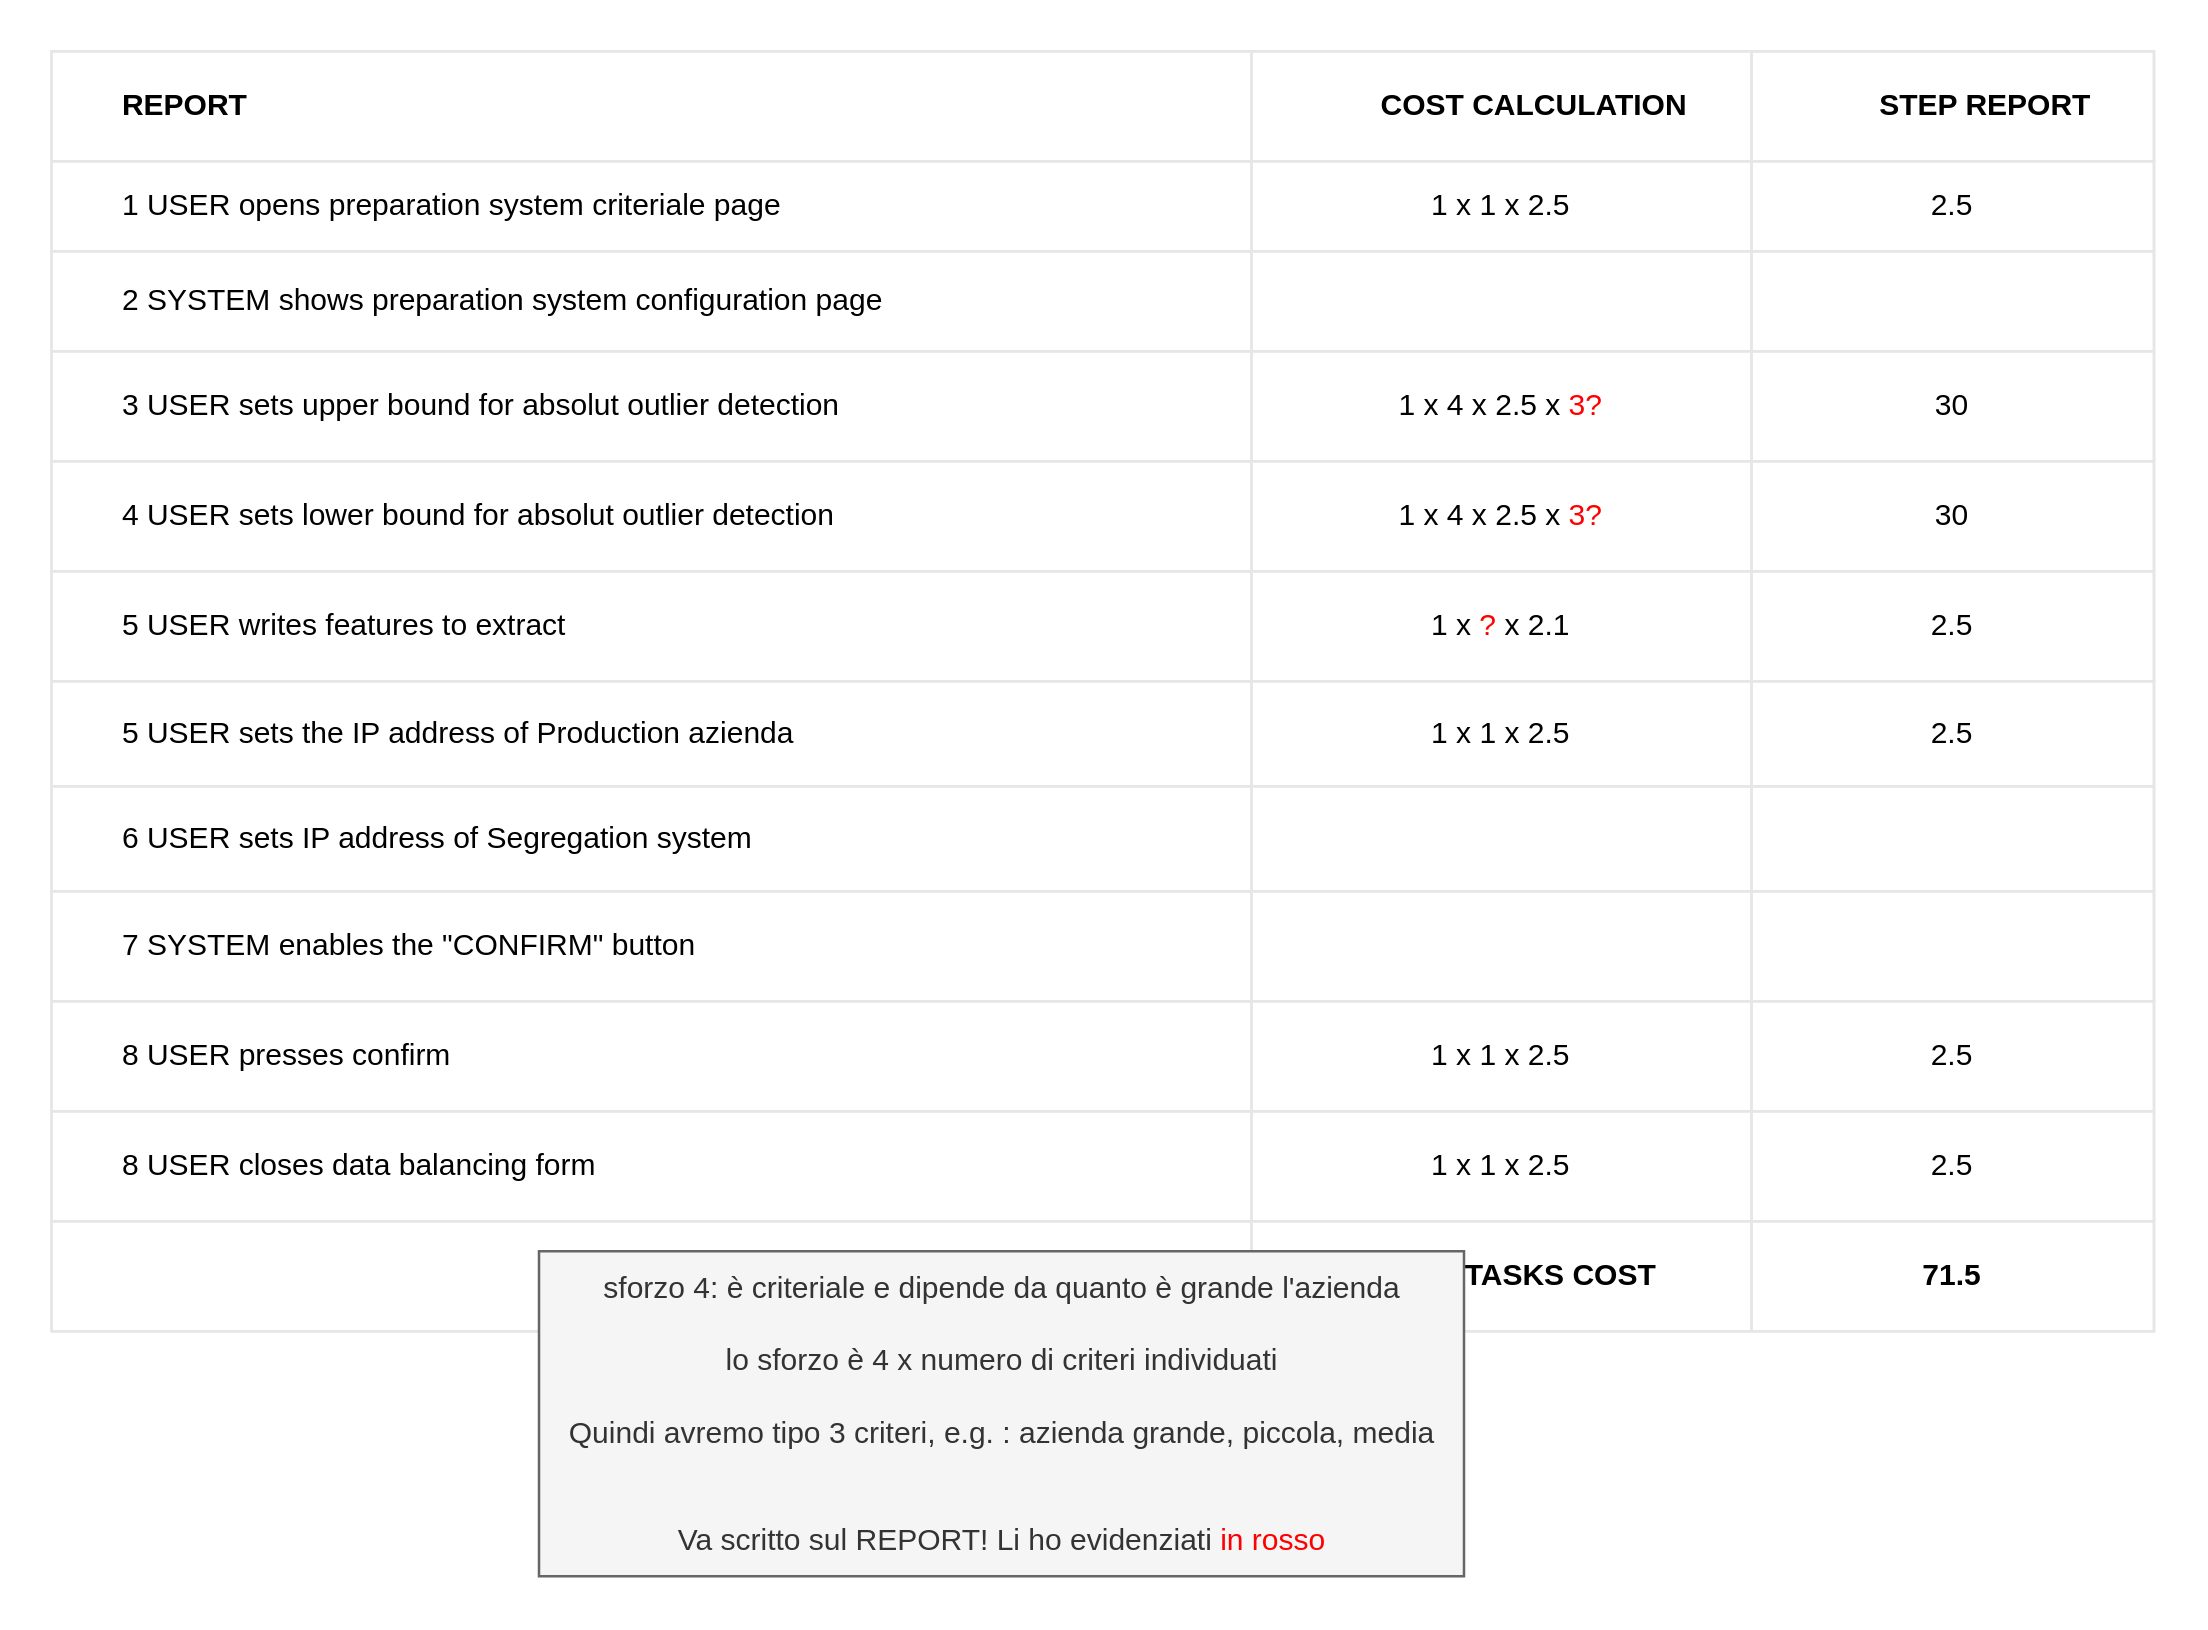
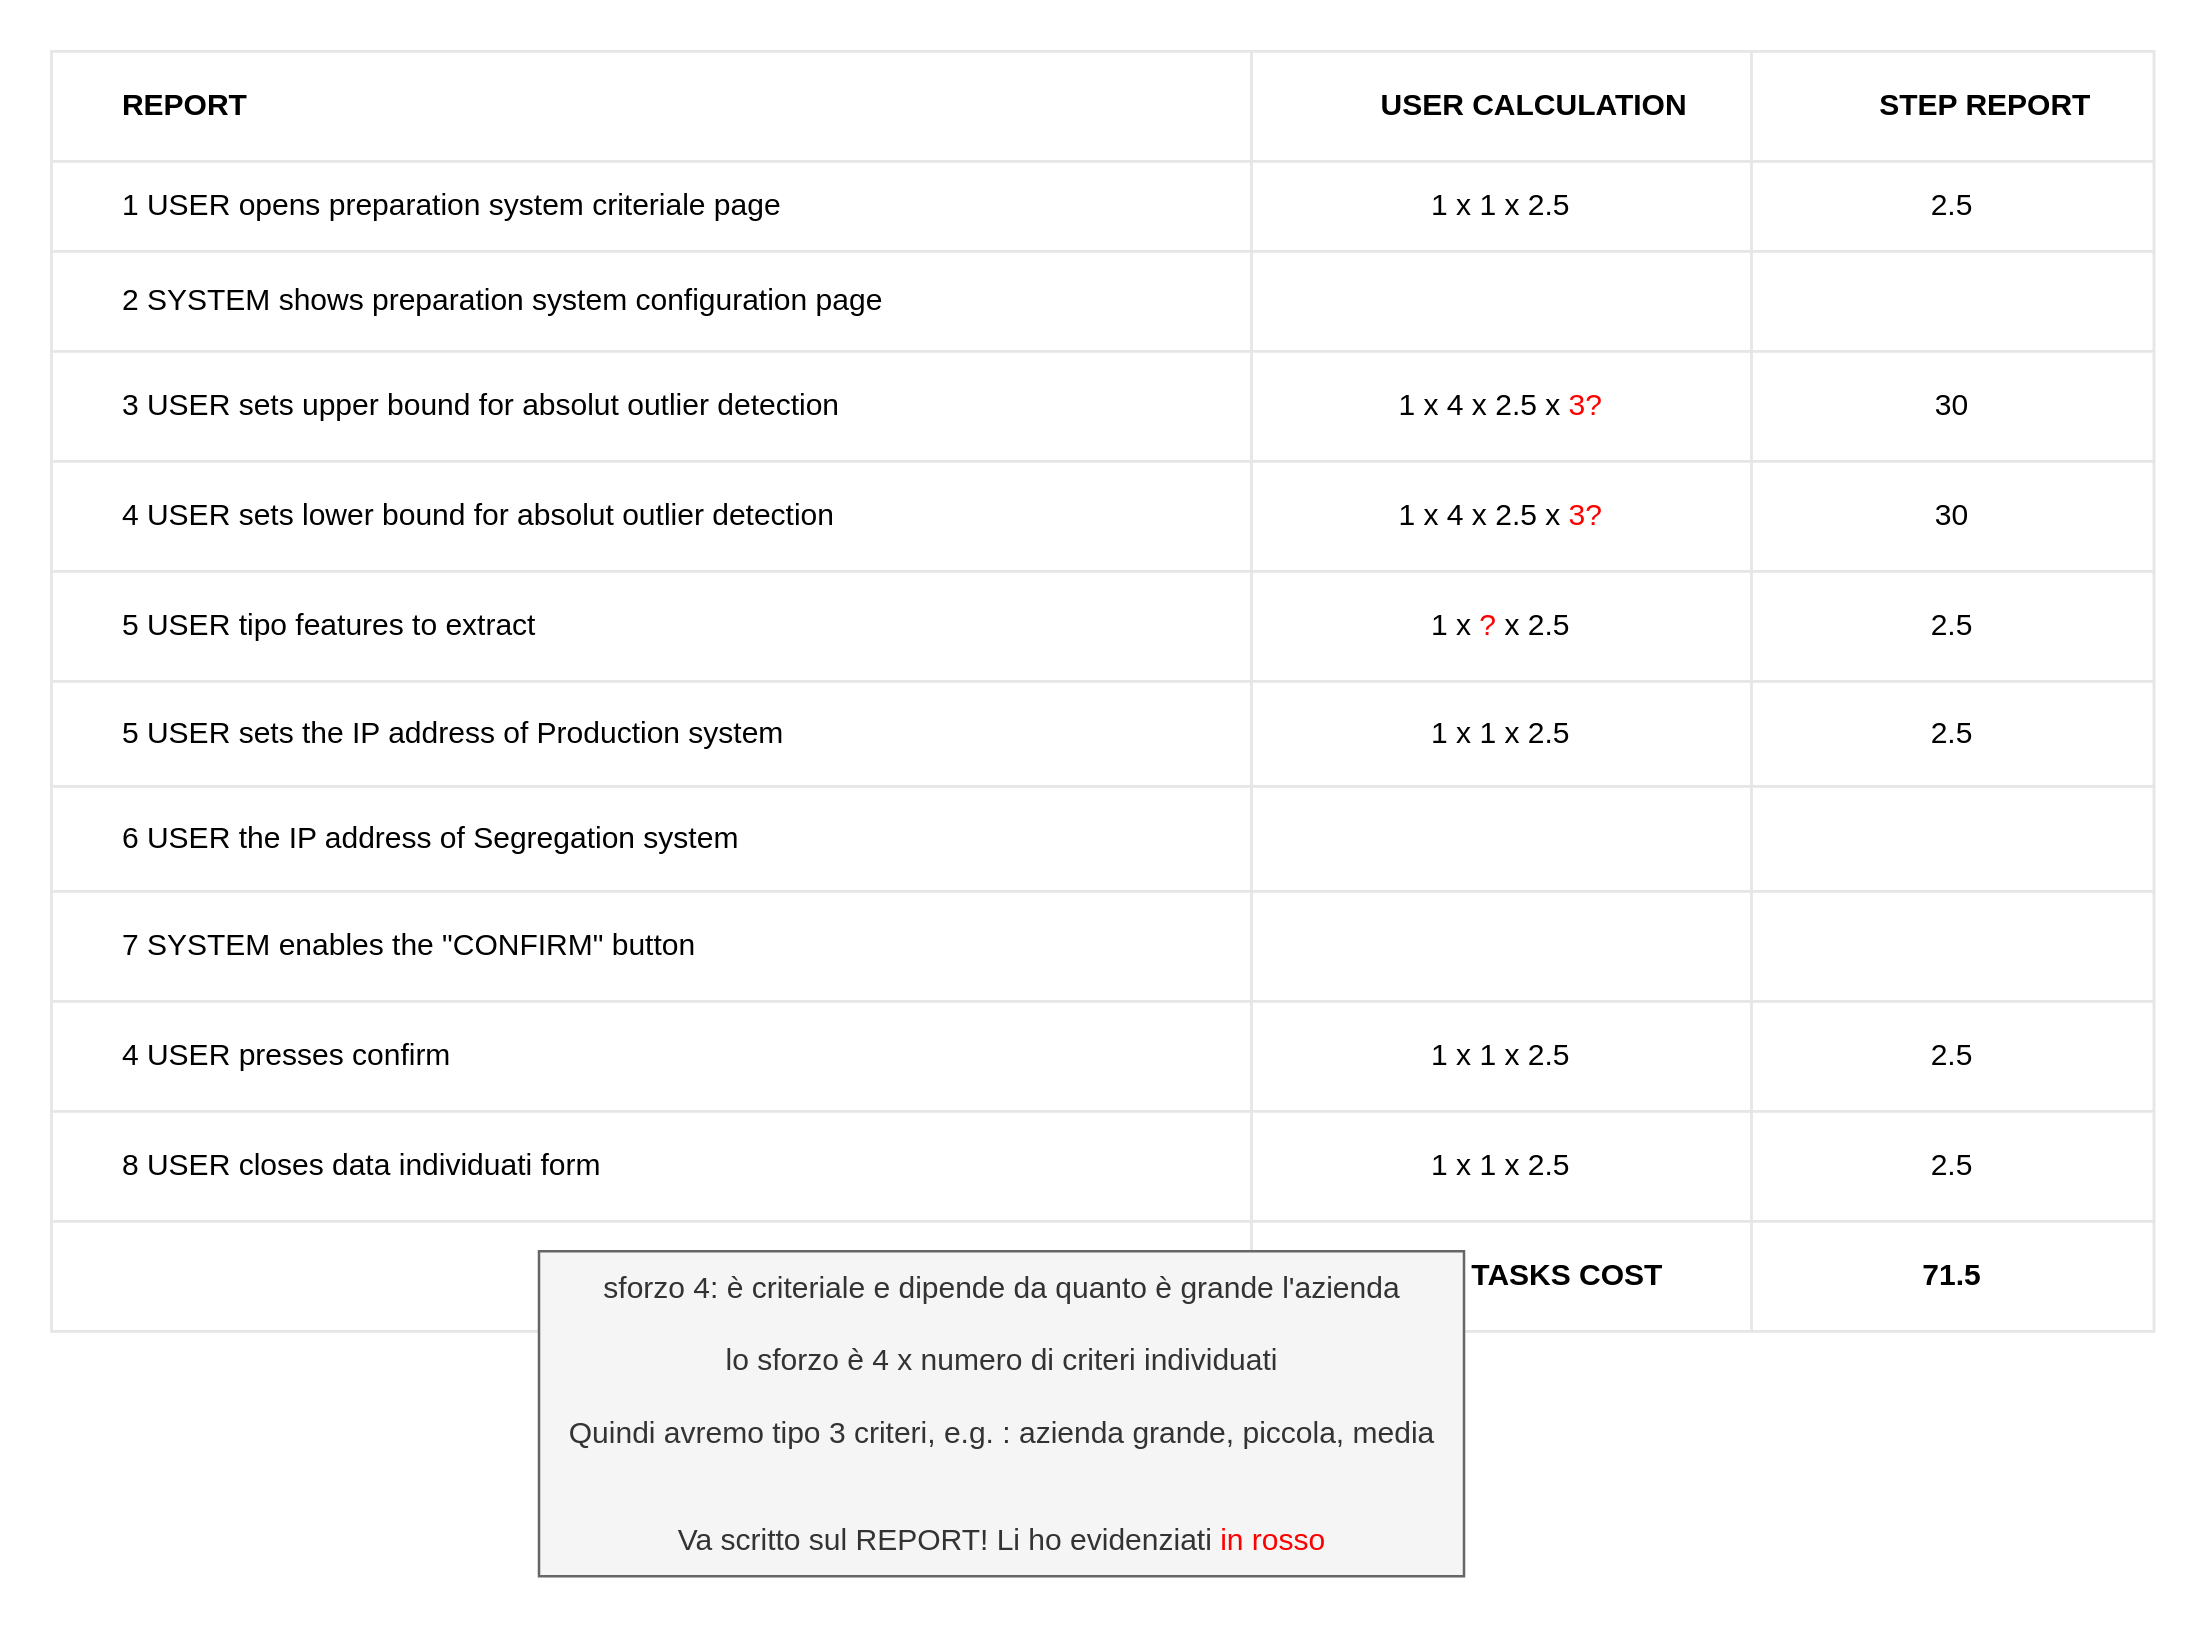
node "COST CALCULATION": label "COST CALCULATION" -> "USER CALCULATION"
node "5 USER writes features to extract": label "5 USER writes features to extract" -> "5 USER tipo features to extract"
node "1 x ? x 2.1": label "1 x ? x 2.1" -> "1 x ? x 2.5"
node "5 USER sets the IP address of Production azienda": label "5 USER sets the IP address of Production azienda" -> "5 USER sets the IP address of Production system"
node "6 USER sets IP address of Segregation system": label "6 USER sets IP address of Segregation system" -> "6 USER the IP address of Segregation system"
node "8 USER presses confirm": label "8 USER presses confirm" -> "4 USER presses confirm"
node "8 USER closes data balancing form": label "8 USER closes data balancing form" -> "8 USER closes data individuati form"
node "HUMAN TASKS COST": label "HUMAN TASKS COST" -> "REPORT TASKS COST"
